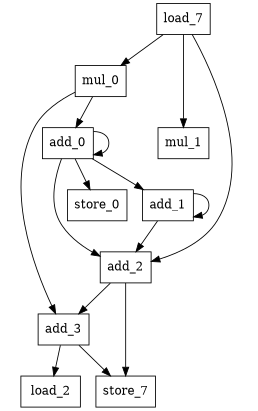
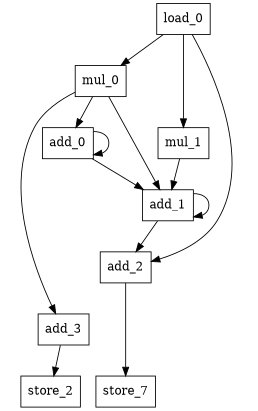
node "load_7": label "load_7" -> "load_0"
edge "mul_0" -> "add_1": added
edge "mul_1" -> "add_1": added
node "store_0": removed
edge "add_0" -> "add_2": removed
edge "add_2" -> "add_3": removed
edge "add_3" -> "store_7": removed
node "load_2": label "load_2" -> "store_2"
